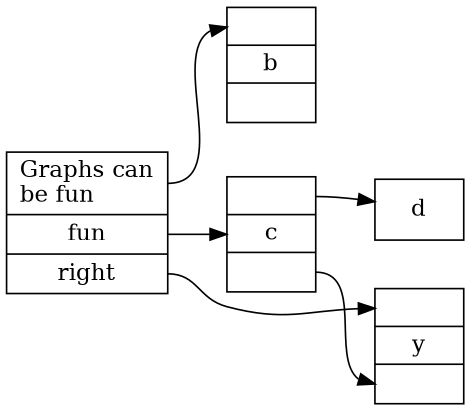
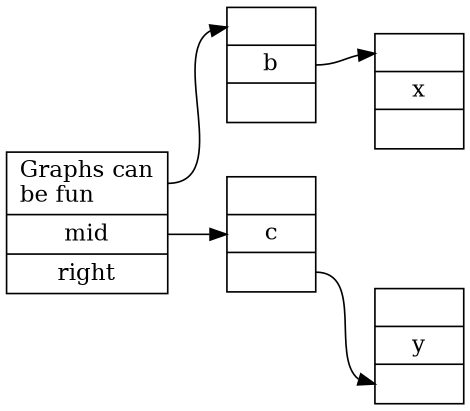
node "x": added
node "d": removed
node "Graphs can": text "fun" -> "mid"
edge "Graphs can" -> "y": removed
